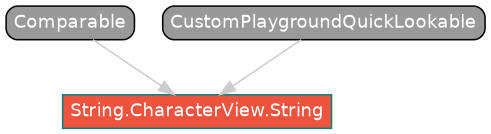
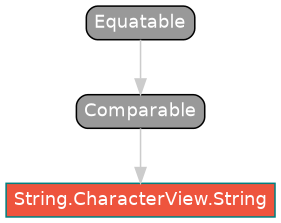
node "Equatable": added
node "CustomPlaygroundQuickLookable": removed
